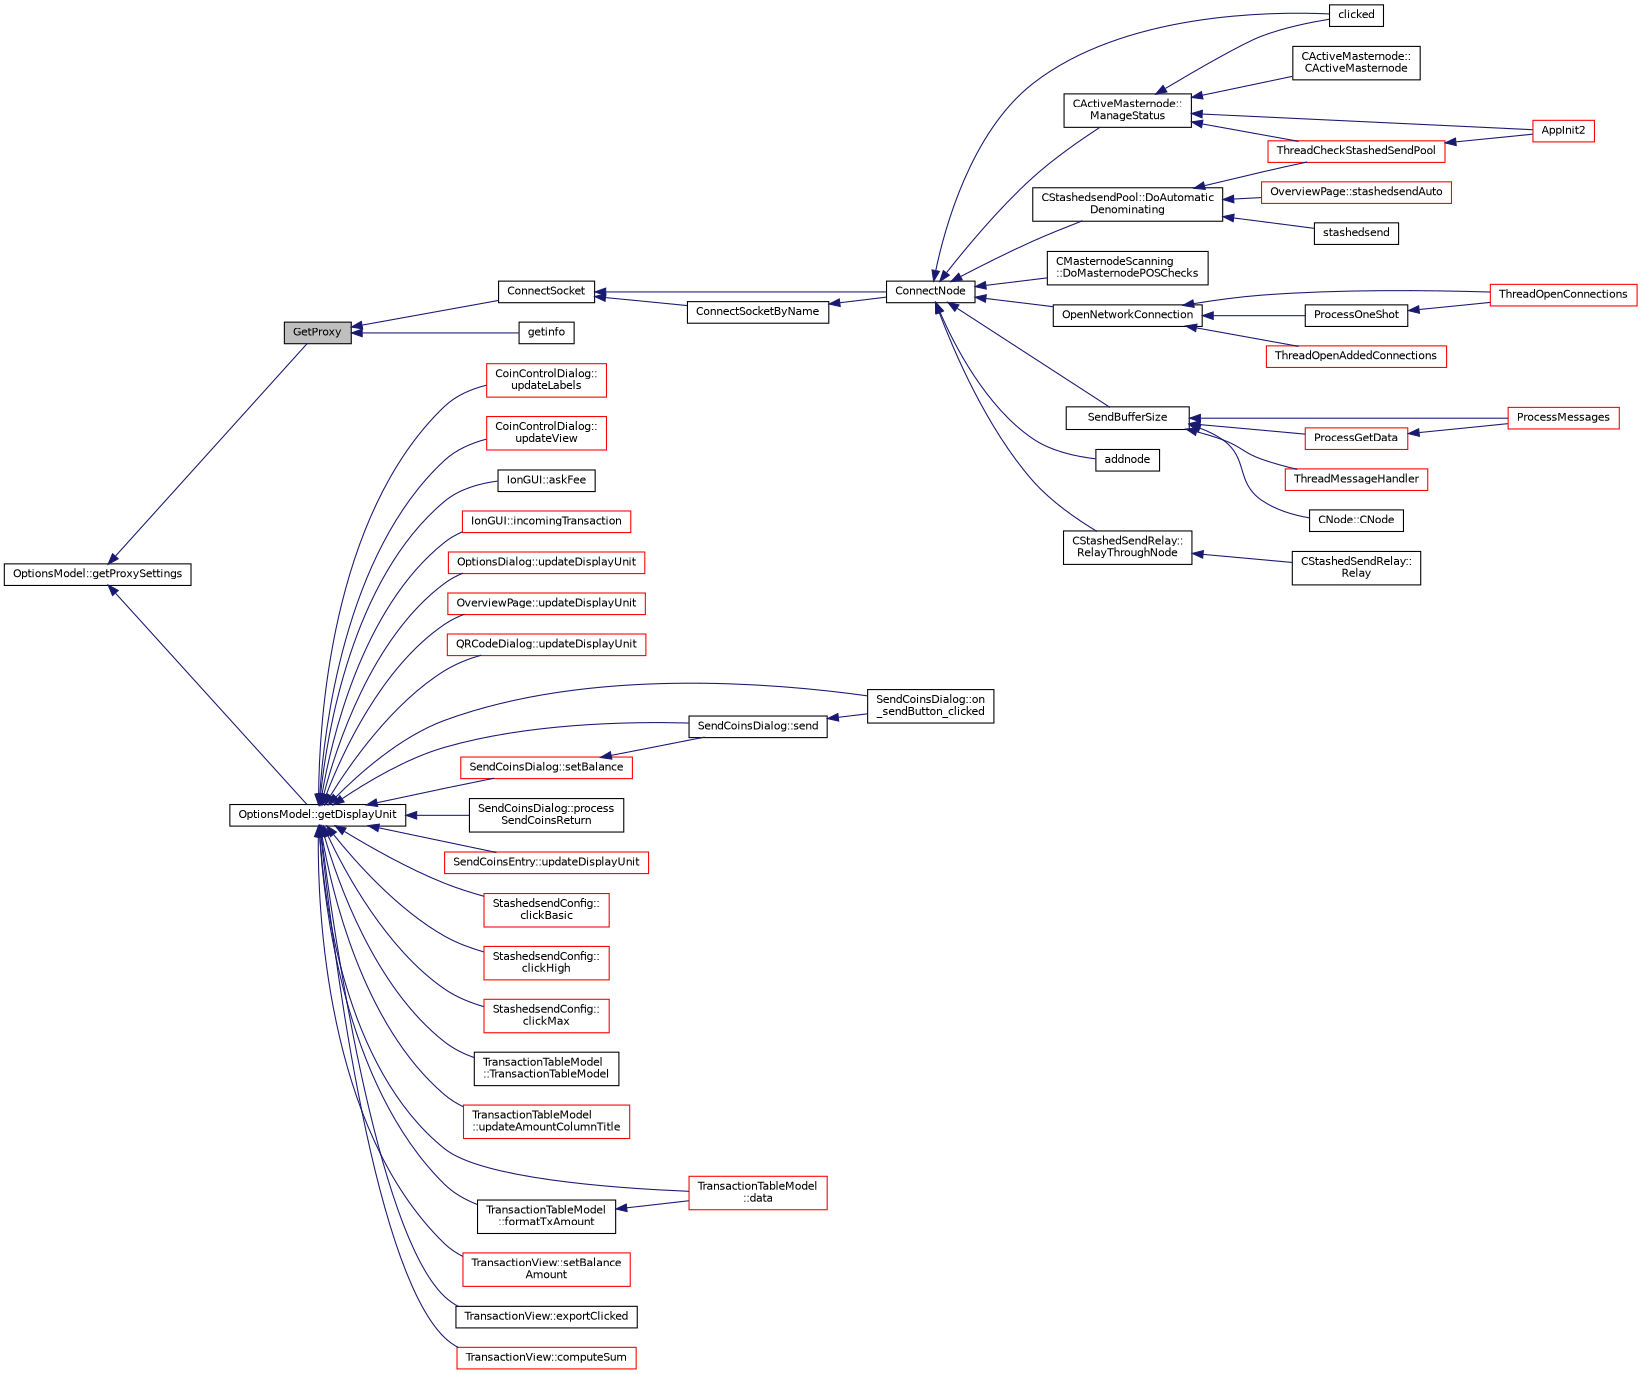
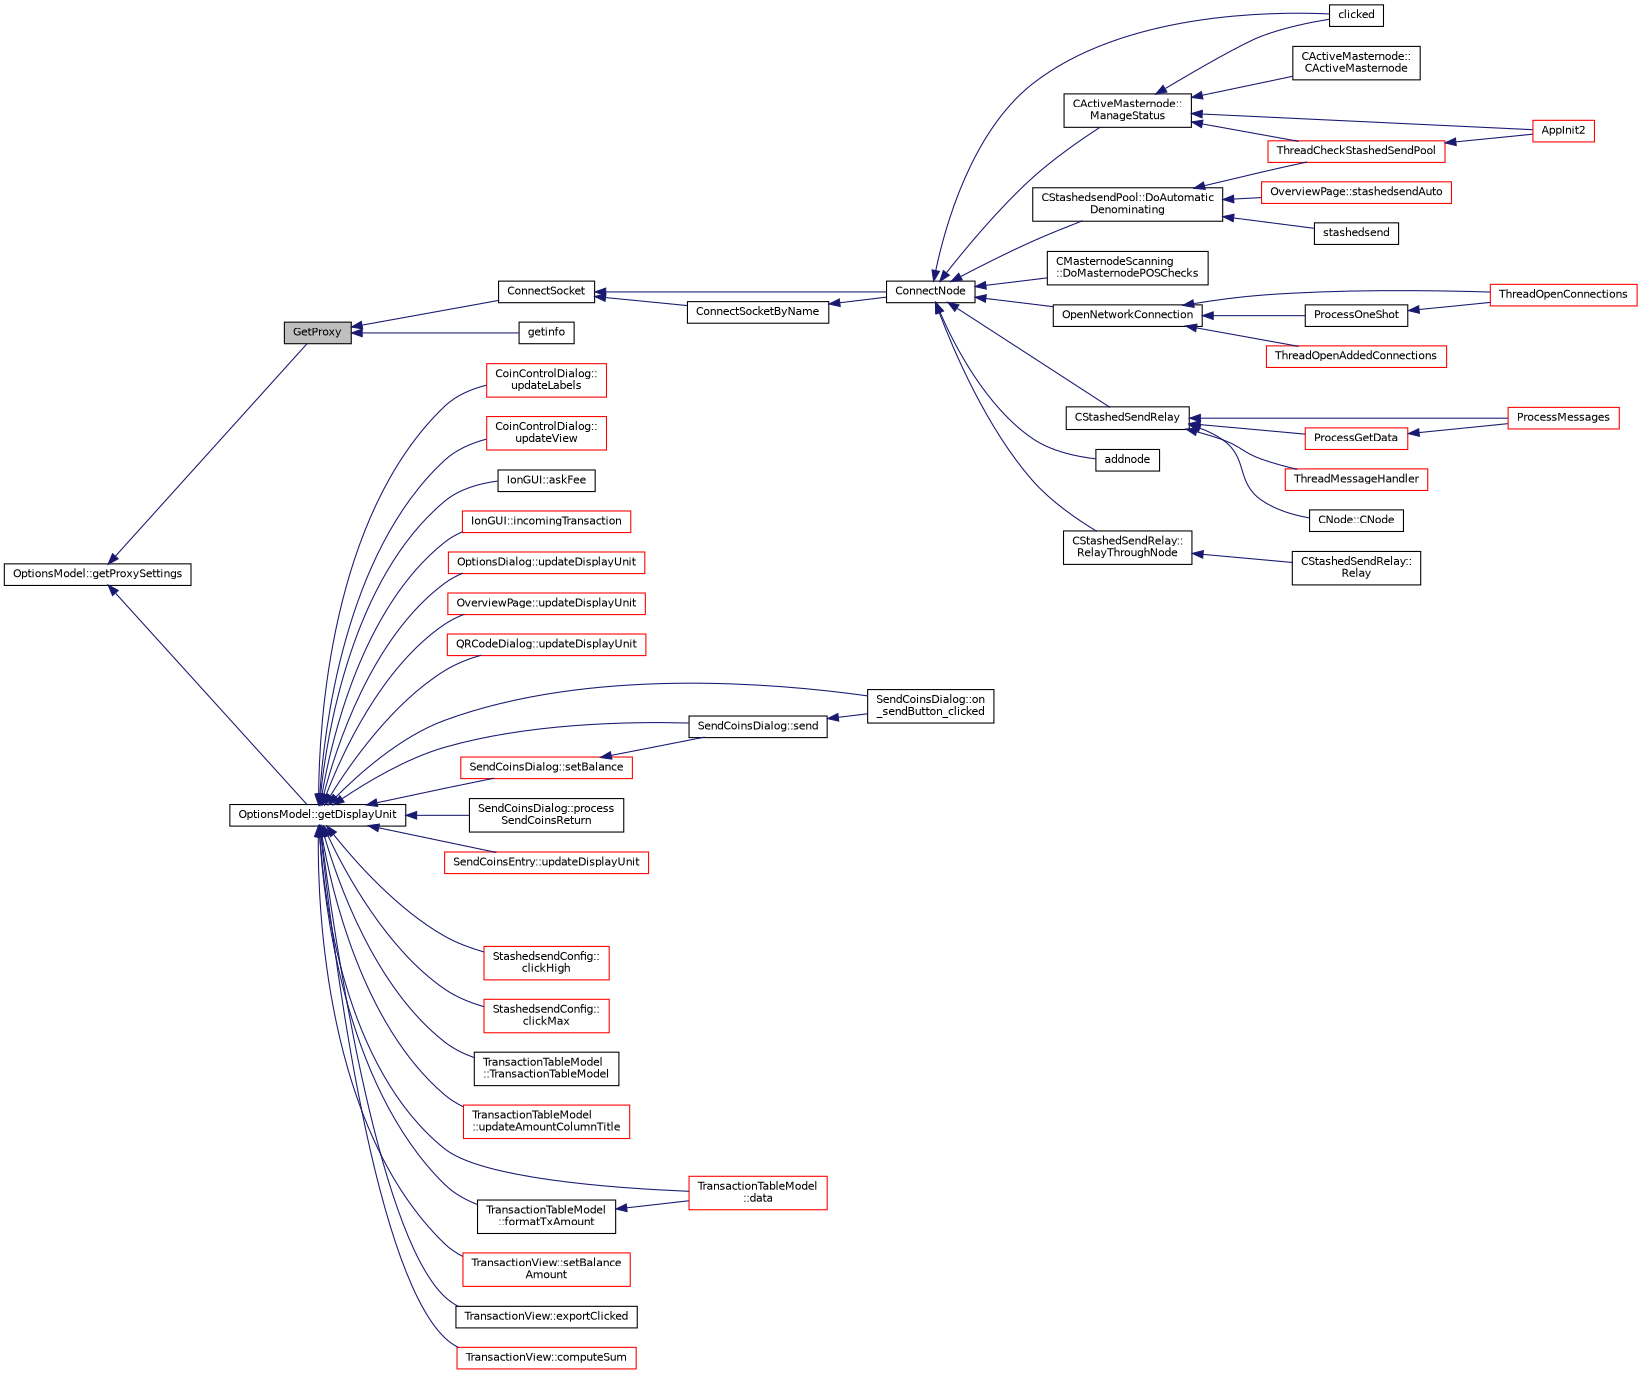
node "SendBufferSize": label "SendBufferSize" -> "CStashedSendRelay"
node "StashedsendConfig:: clickBasic": removed
